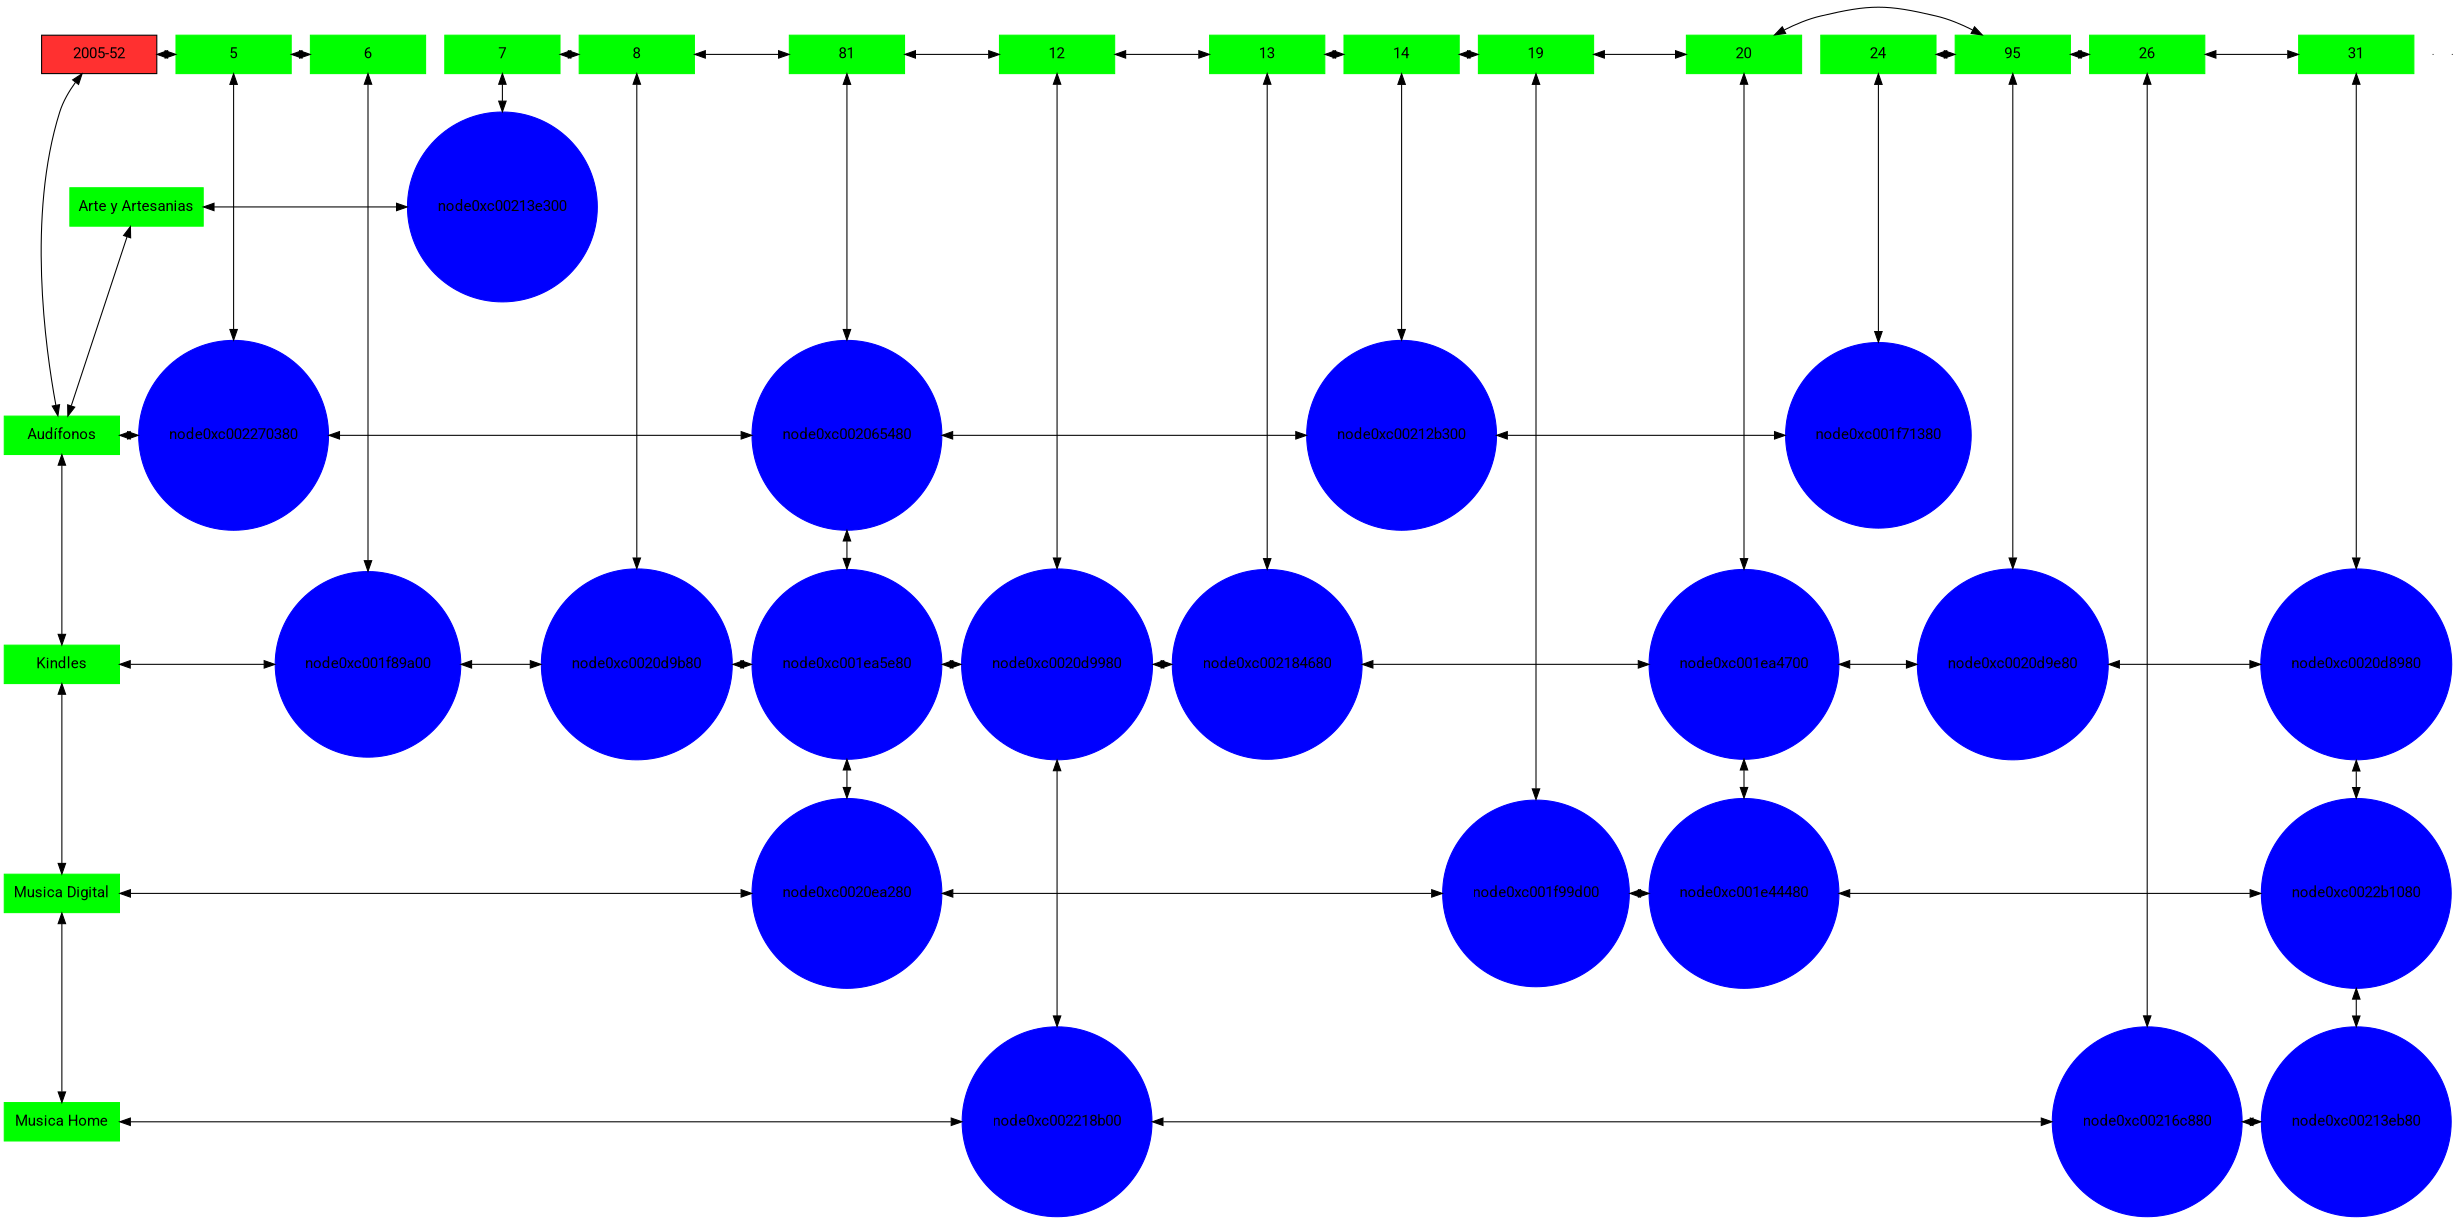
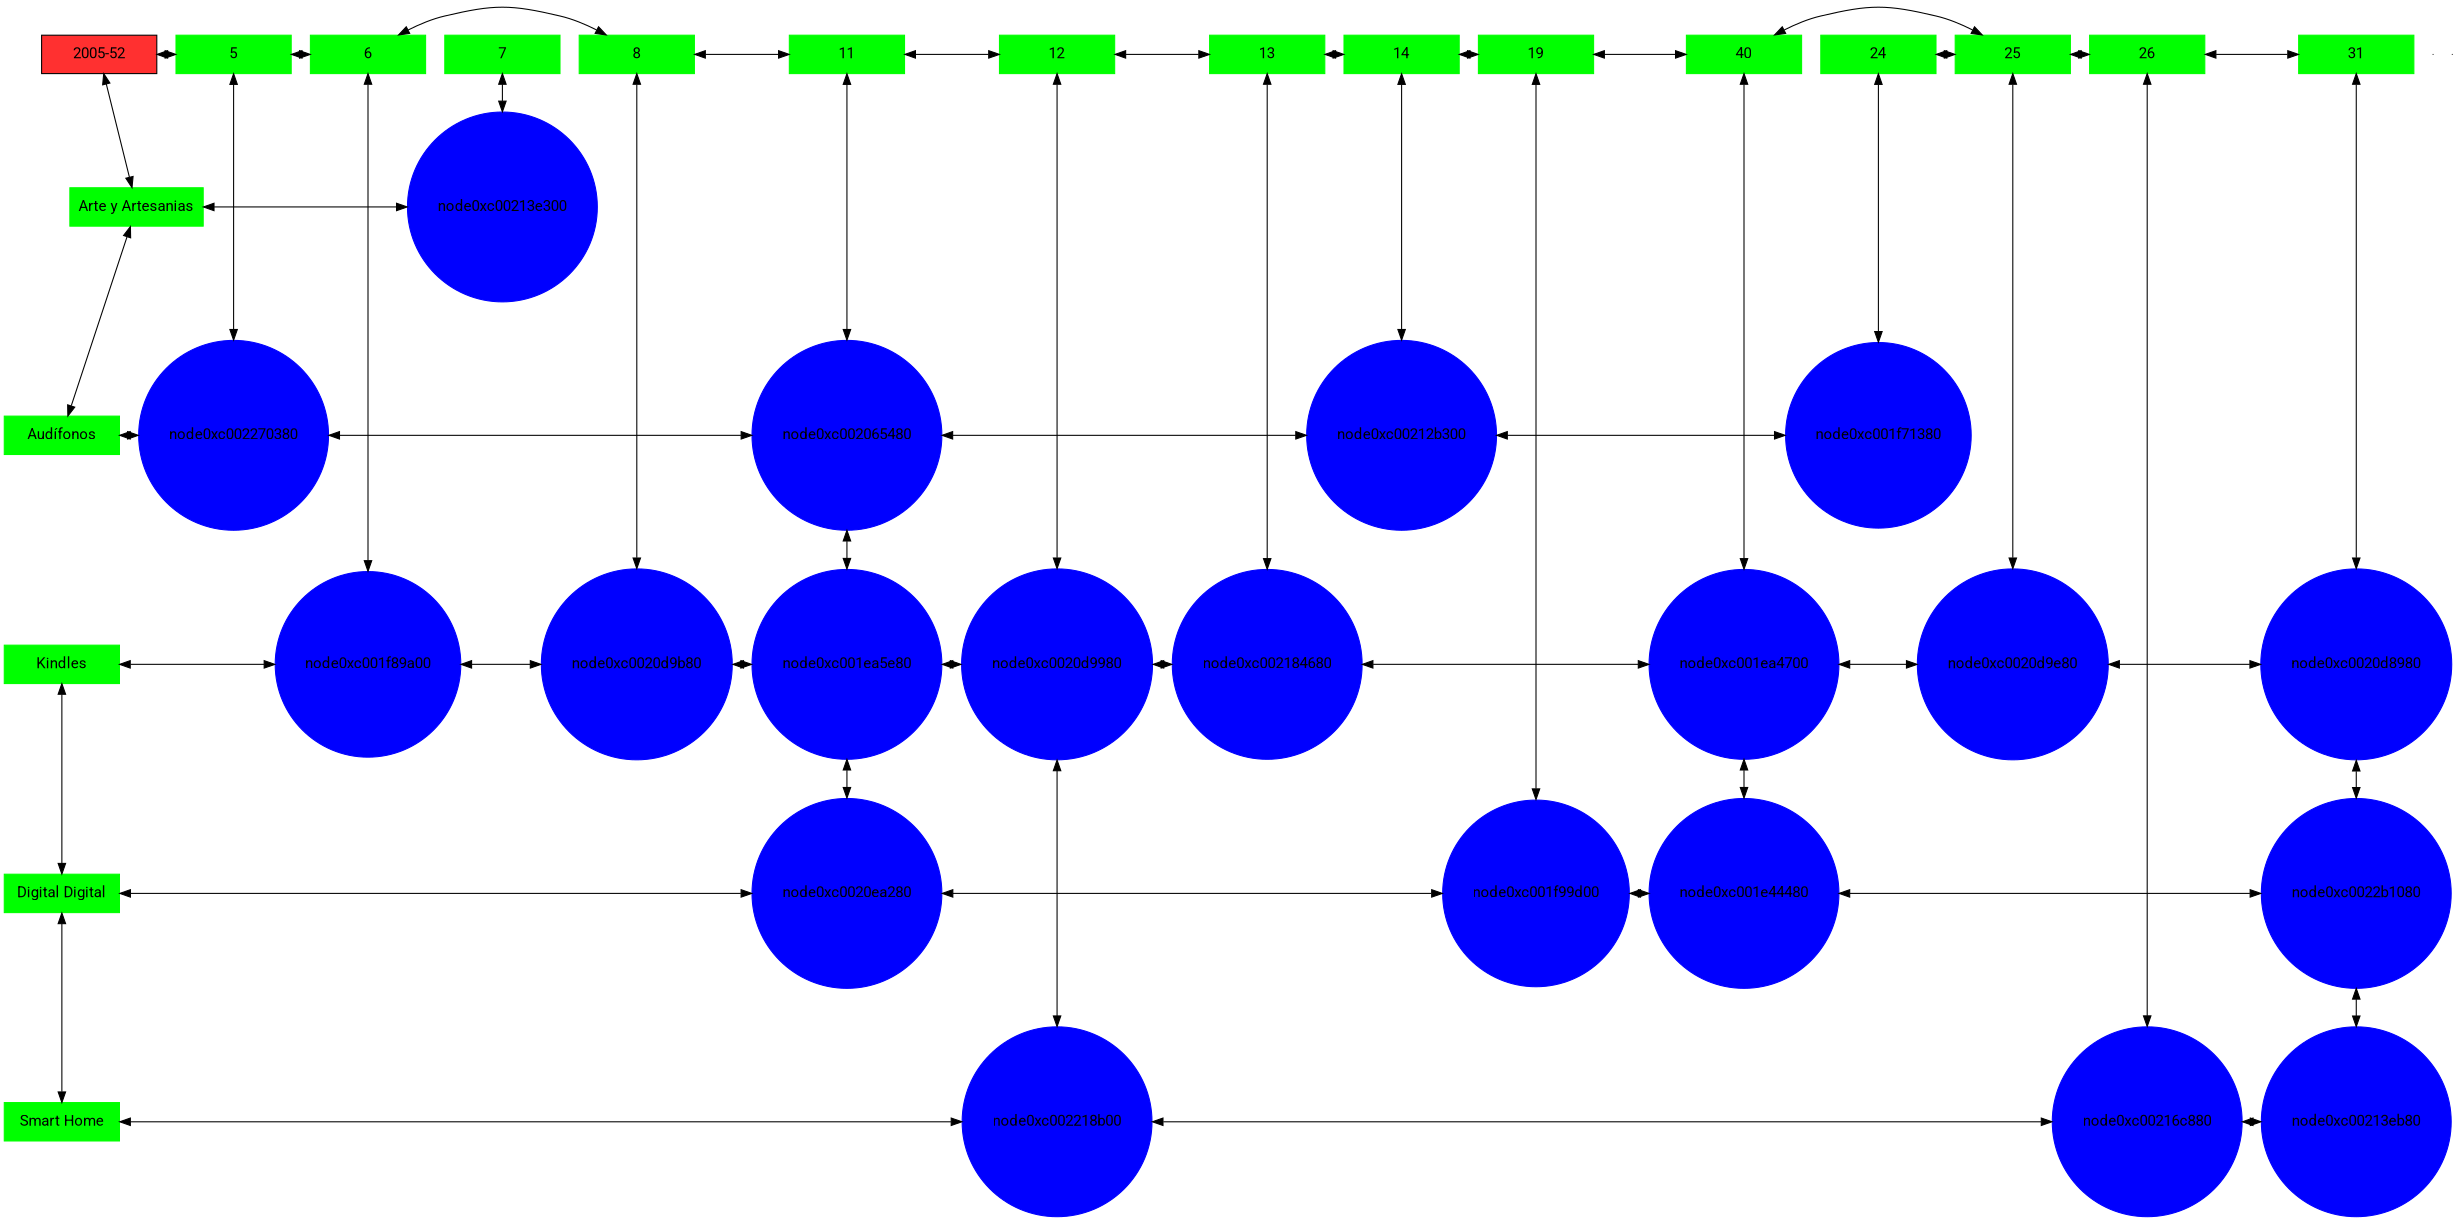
edge "7" -- "8": now "6" -- "8"
node "81": label "81" -> "11"
node "20": label "20" -> "40"
node "95": label "95" -> "25"
edge "2005-52" -- "Audífonos": now "2005-52" -- "Arte y Artesanias"
edge "Audífonos" -- "Kindles": removed
node "Musica Digital": label "Musica Digital" -> "Digital Digital"
node "Musica Home": label "Musica Home" -> "Smart Home"
